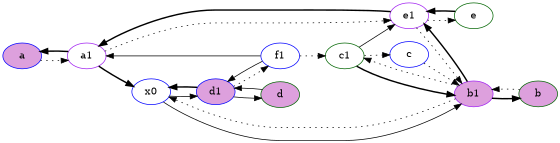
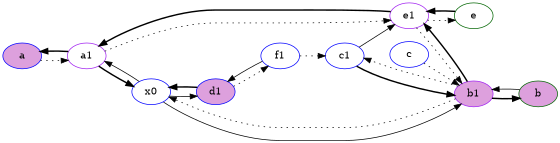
edge "c1" -> "c": removed
edge "f1" -> "a1": now "x0" -> "a1"
node "c1": color darkgreen -> blue
edge "b" -> "b1": style dotted -> solid
node "d": removed
